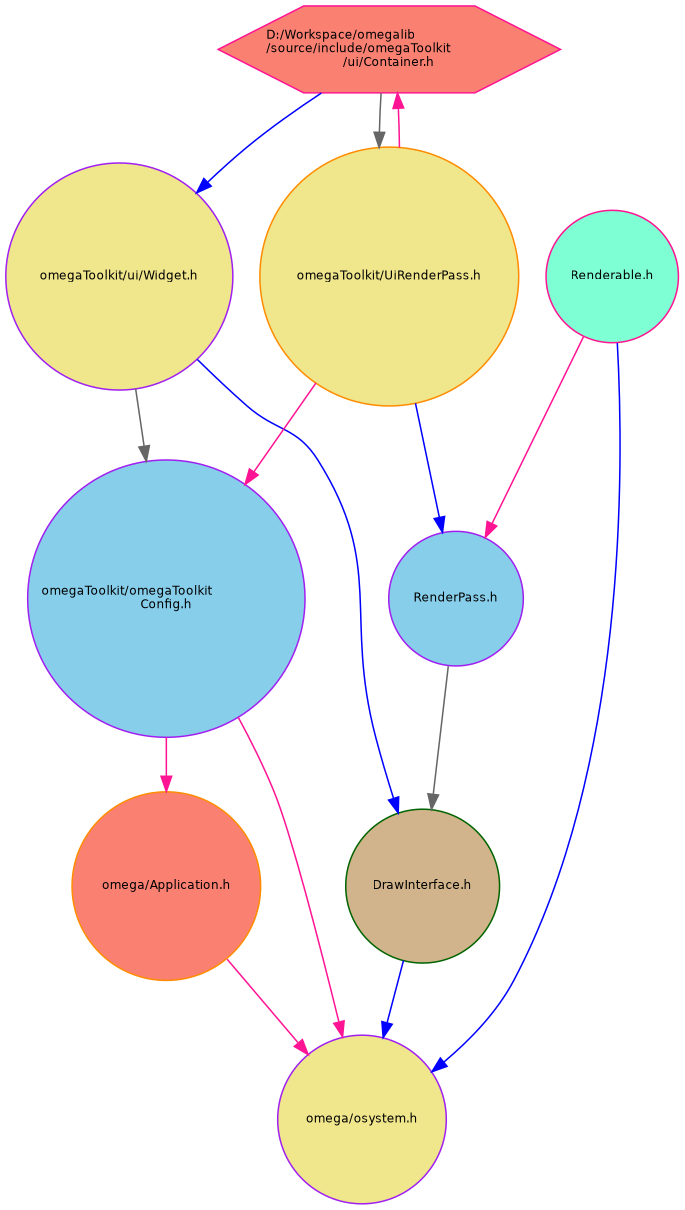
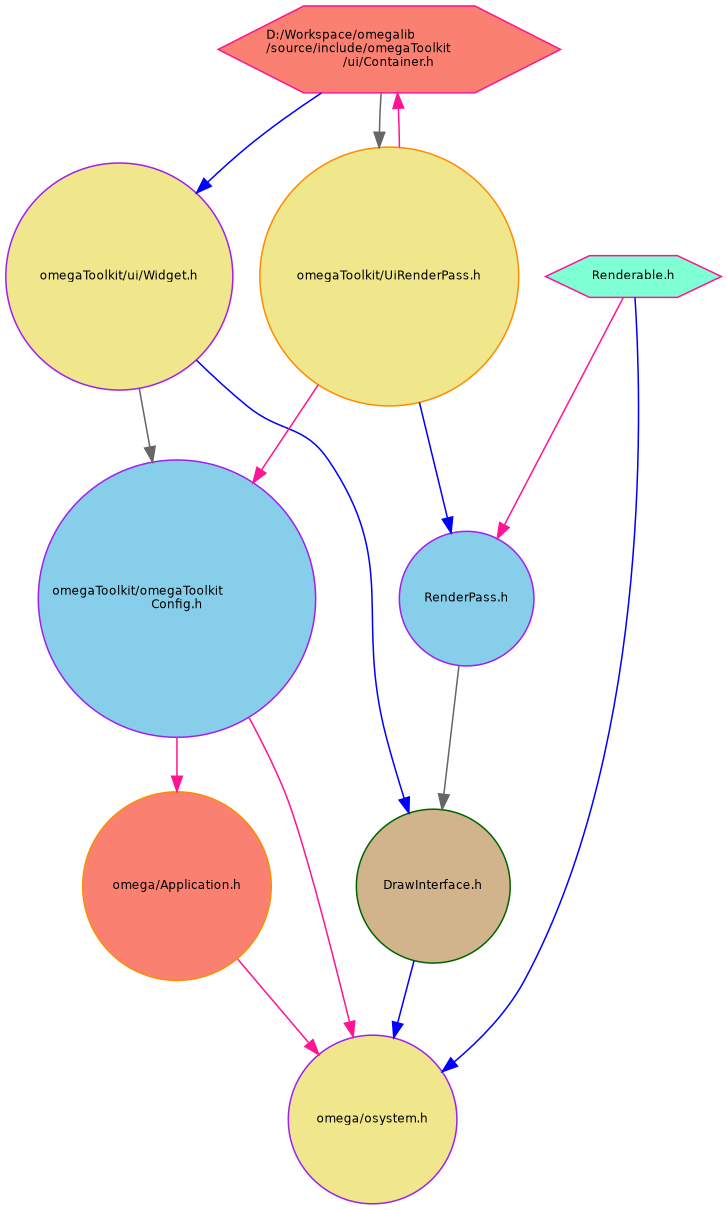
node "Renderable.h": shape circle -> hexagon
